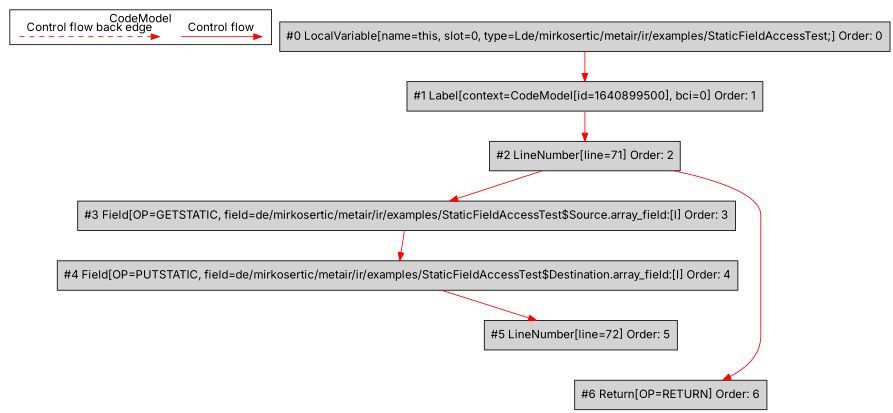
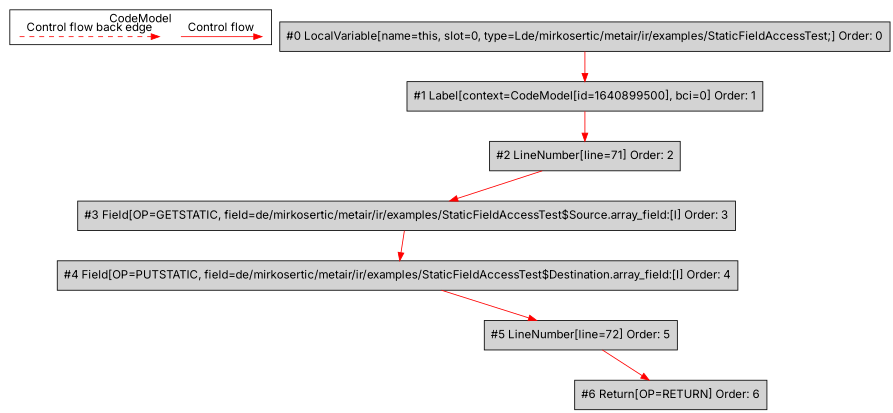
edge "#2 LineNumber[line=71] Order: 2" -> "#6 Return[OP=RETURN] Order: 6": now "#5 LineNumber[line=72] Order: 5" -> "#6 Return[OP=RETURN] Order: 6"
